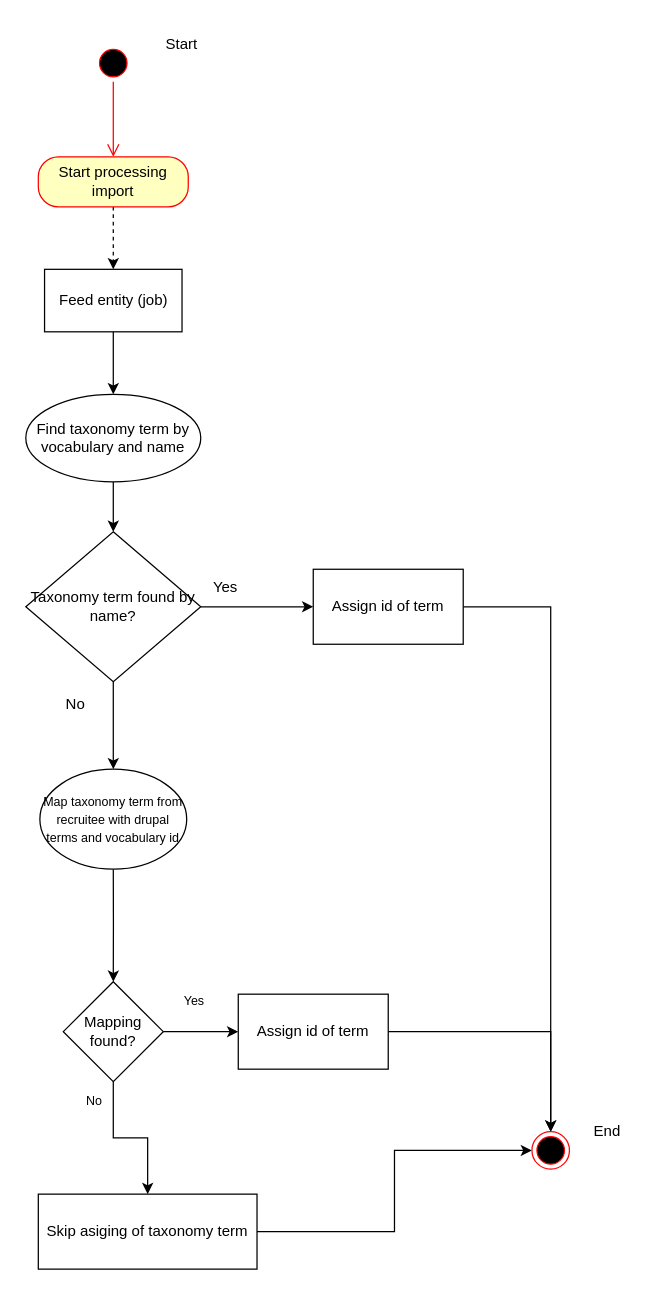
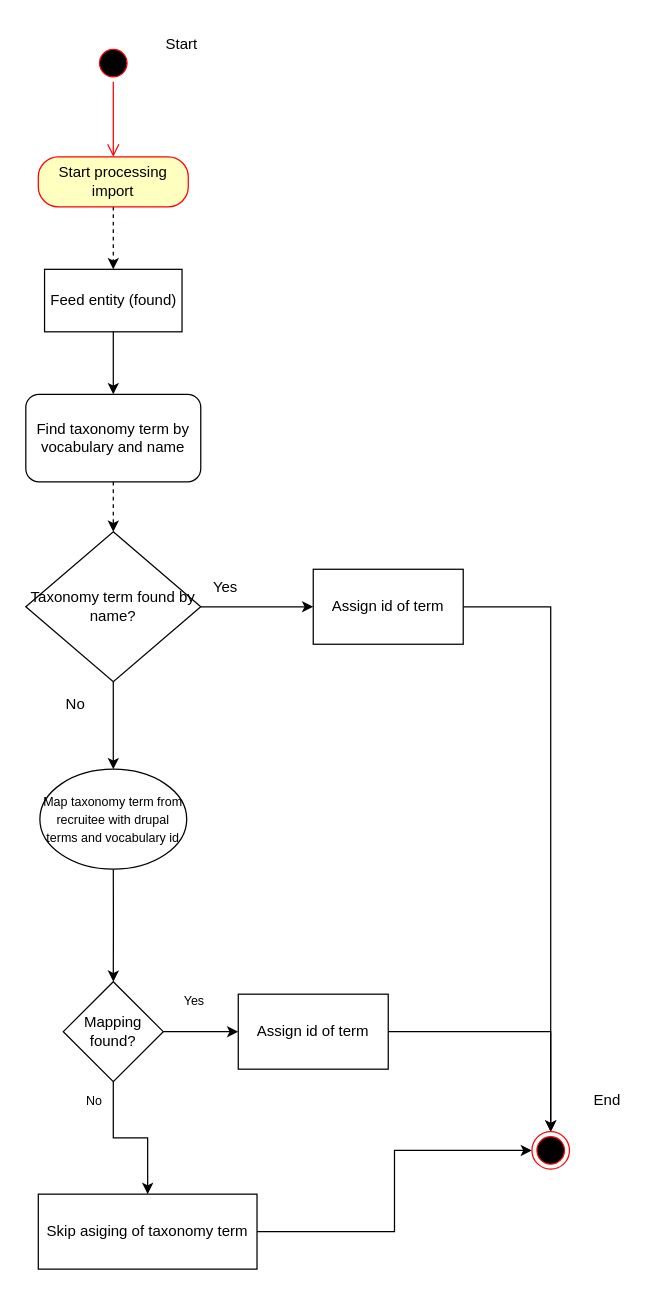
node "Feed entity (job)": label "Feed entity (job)" -> "Feed entity (found)"
node "Find taxonomy term by vocabulary and name": shape ellipse -> rounded rectangle
edge "Find taxonomy term by vocabulary and name" -> "Taxonomy term found by name?": style solid -> dashed
node "End": moved (607, 1132) -> (607, 1101)
